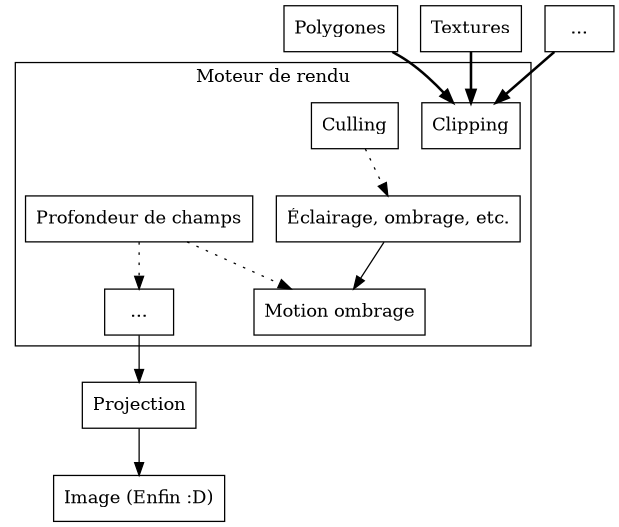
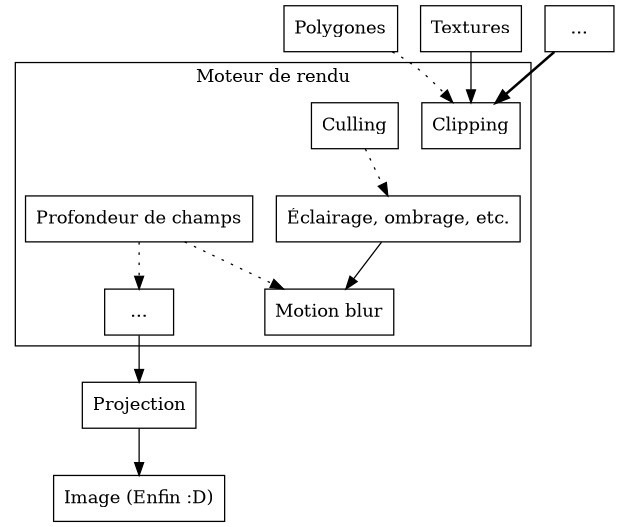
edge "Polygones" -> "Clipping": style bold -> dotted
edge "Textures" -> "Clipping": style bold -> solid
node "Motion ombrage": label "Motion ombrage" -> "Motion blur"
